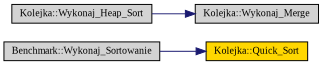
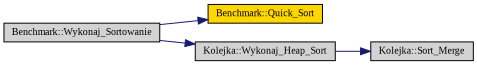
node "Kolejka::Wykonaj_Merge": label "Kolejka::Wykonaj_Merge" -> "Kolejka::Sort_Merge"
edge "Benchmark::Wykonaj_Sortowanie" -> "Kolejka::Wykonaj_Heap_Sort": added
node "Kolejka::Quick_Sort": label "Kolejka::Quick_Sort" -> "Benchmark::Quick_Sort"
